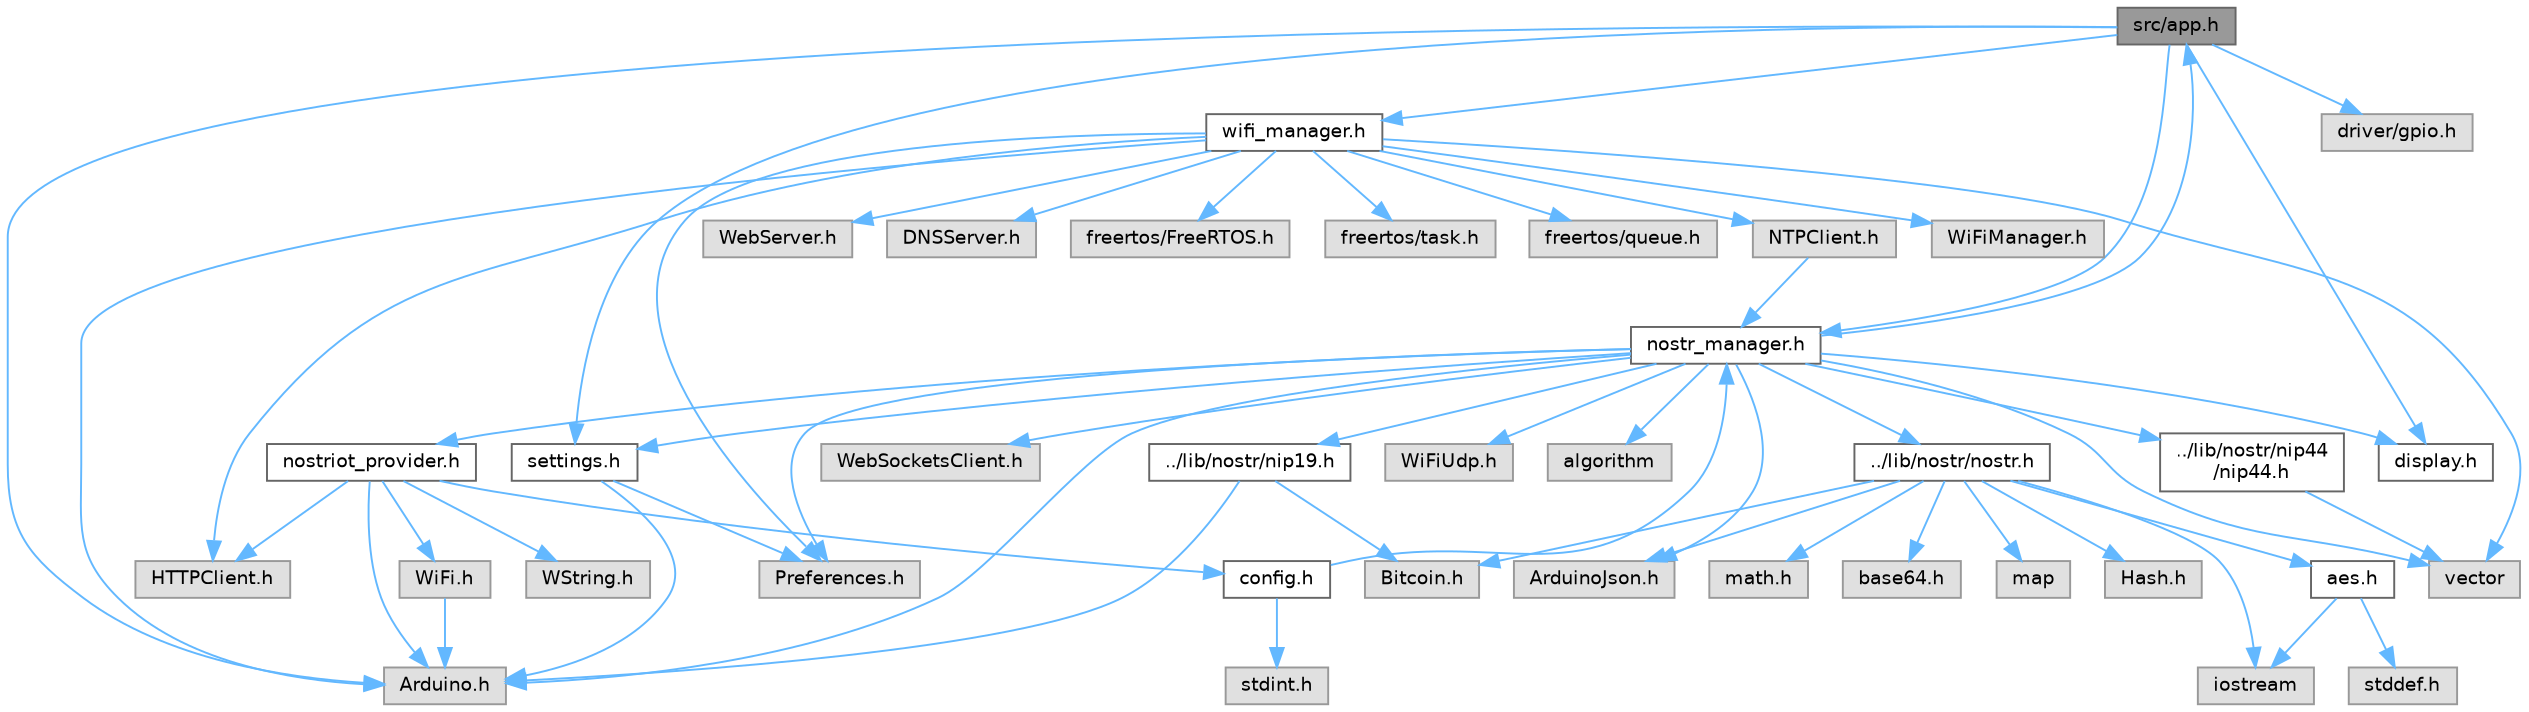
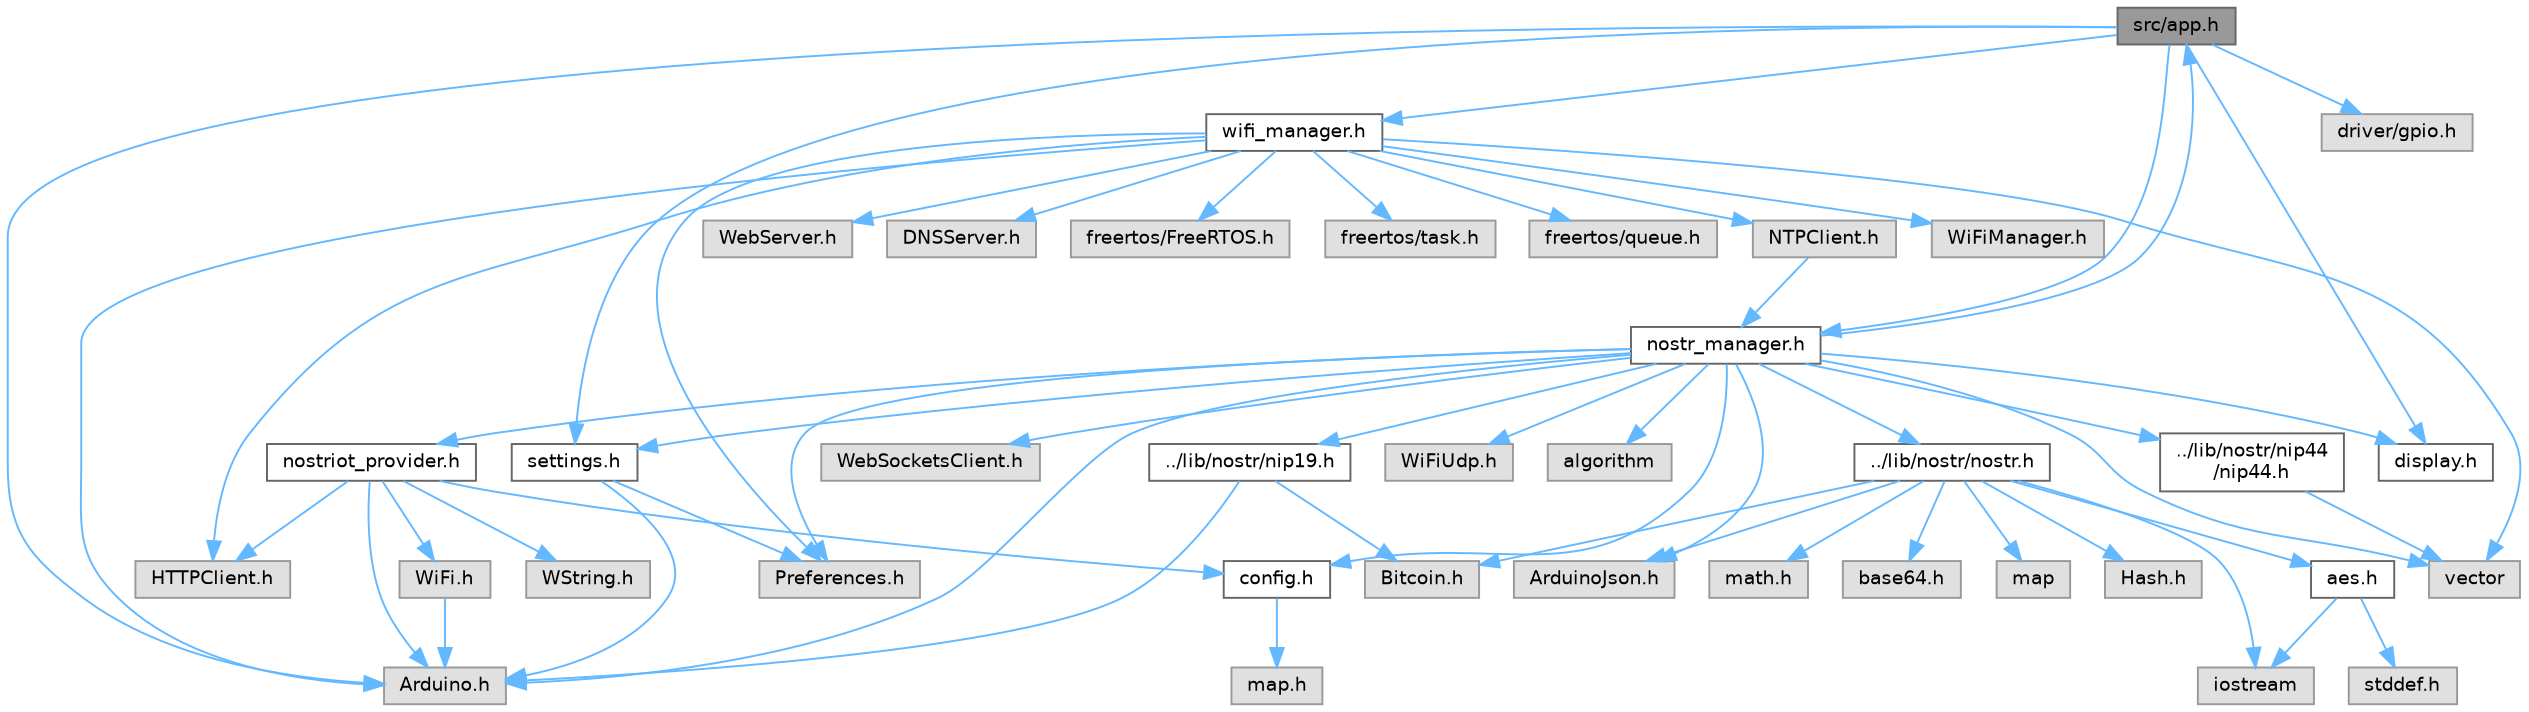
edge "config.h" -> "nostr_manager.h": reversed
node "stdint.h": label "stdint.h" -> "map.h"
